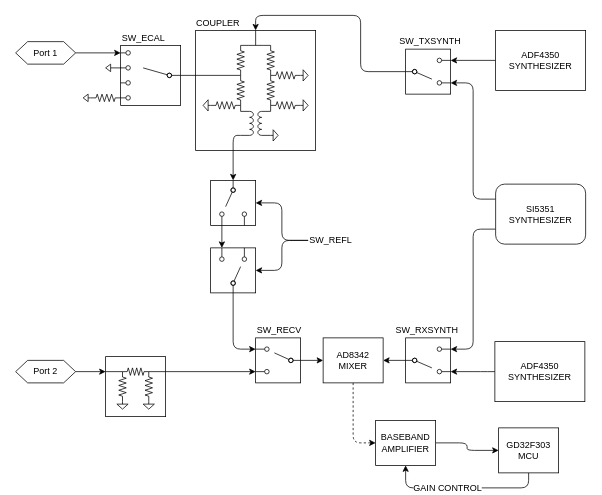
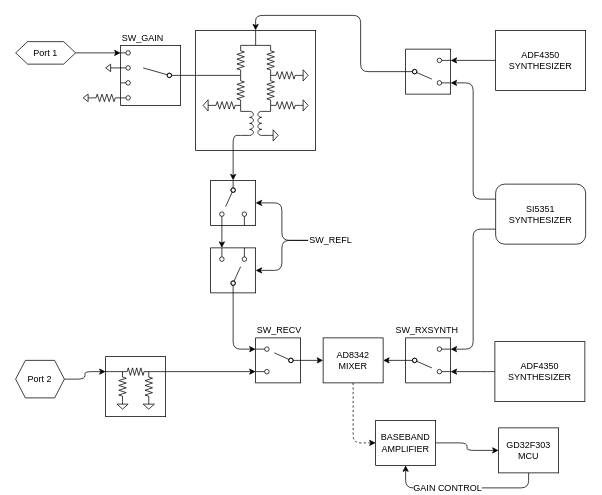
node "COUPLER": removed
node "SW_ECAL": label "SW_ECAL" -> "SW_GAIN"
node "SW_TXSYNTH": removed
node "Port 2": size 60x23 -> 49x38
